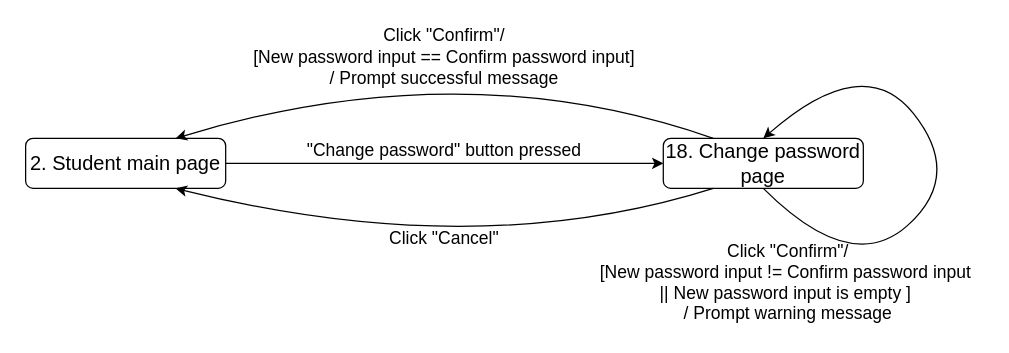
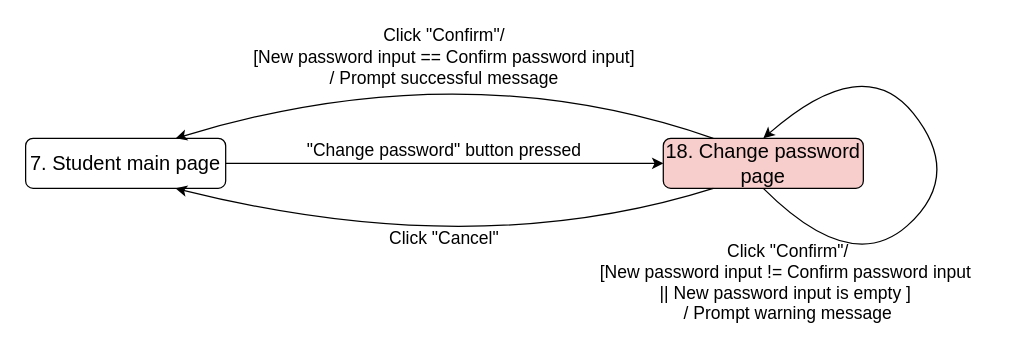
node "2. Student main page": label "2. Student main page" -> "7. Student main page"
node "18. Change password page": fillcolor #ffffff -> #f8cecc
